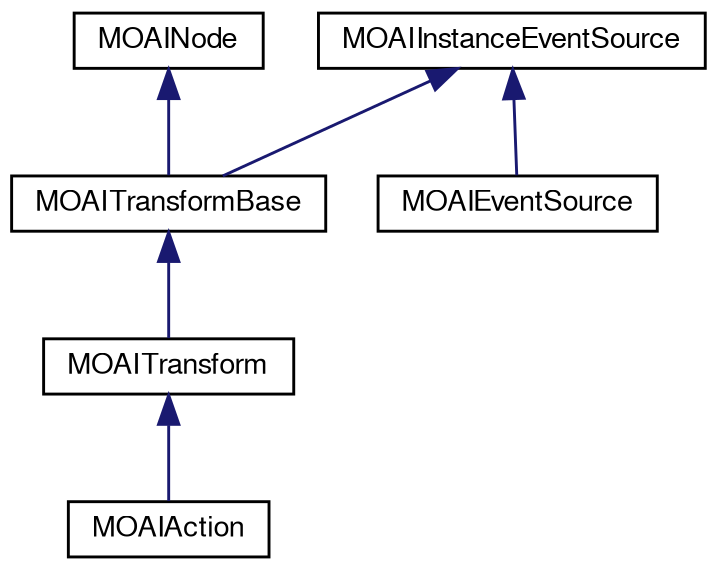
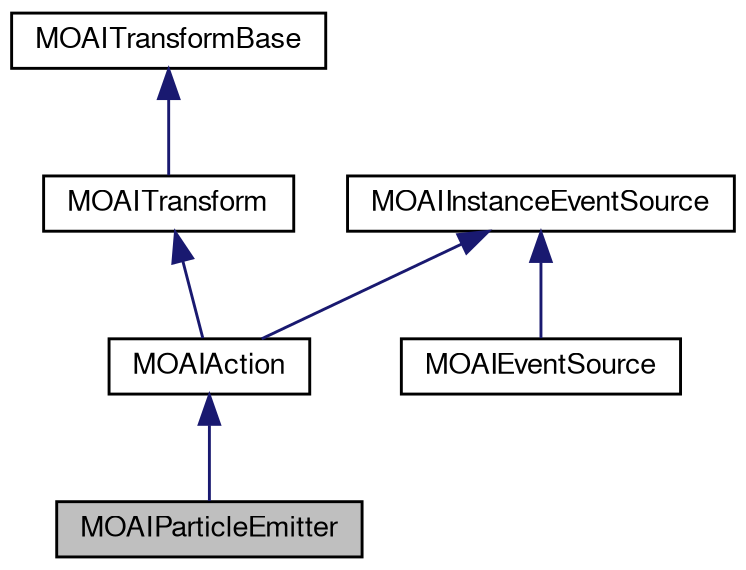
node "MOAINode": removed
edge "MOAITransformBase" -> "MOAIInstanceEventSource": now "MOAIAction" -> "MOAIInstanceEventSource"
node "MOAIParticleEmitter": added
